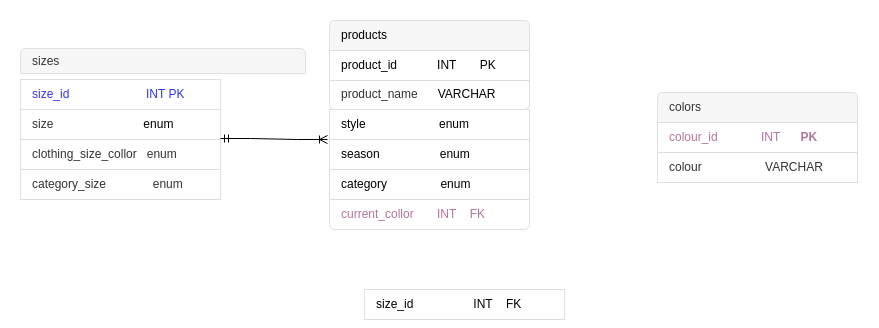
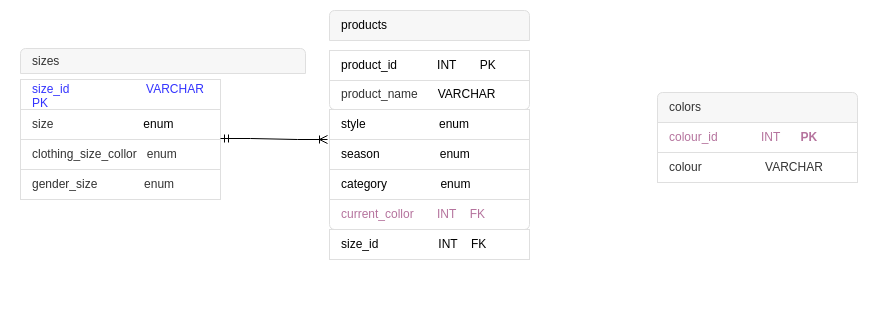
node "products": moved (430, 36) -> (430, 26)
node "size_id INT PK": label "size_id INT PK" -> "size_id VARCHAR PK"
node "category_size enum": label "category_size enum" -> "gender_size enum"
node "size_id INT FK": moved (465, 305) -> (430, 245)
